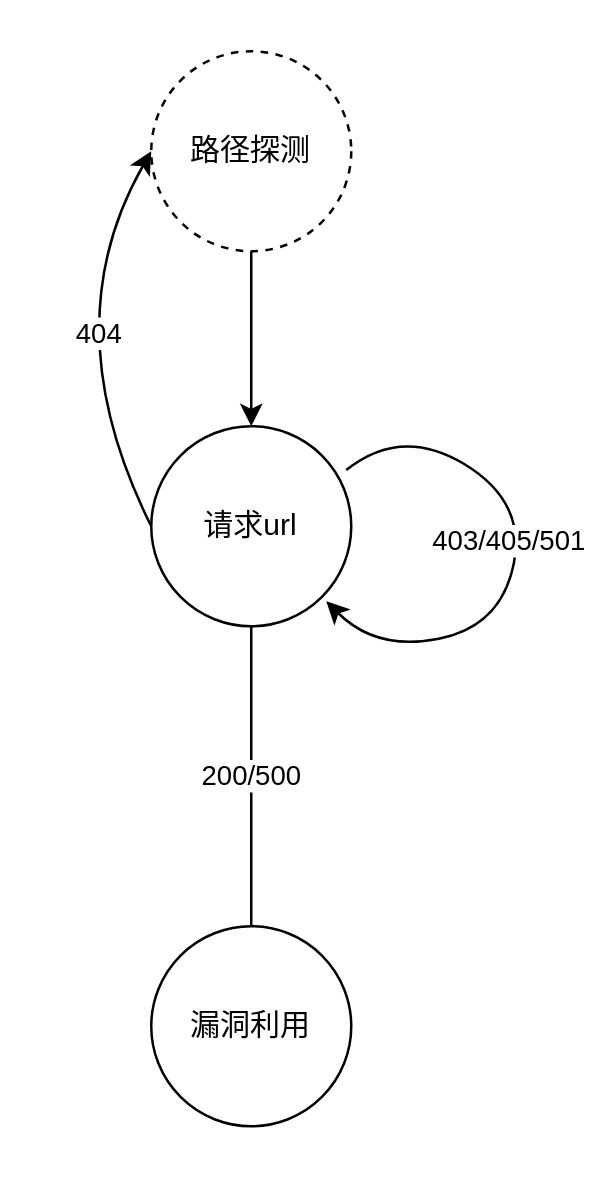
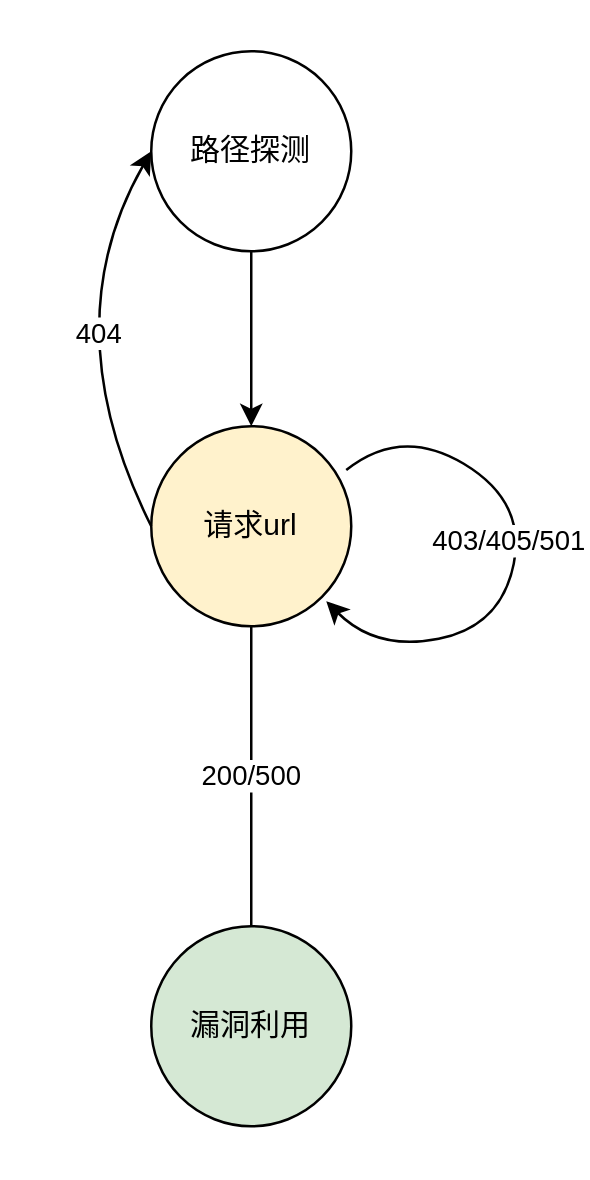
node "路径探测": style dashed -> solid
node "请求url": fillcolor #ffffff -> #fff2cc
node "漏洞利用": fillcolor #ffffff -> #d5e8d4
